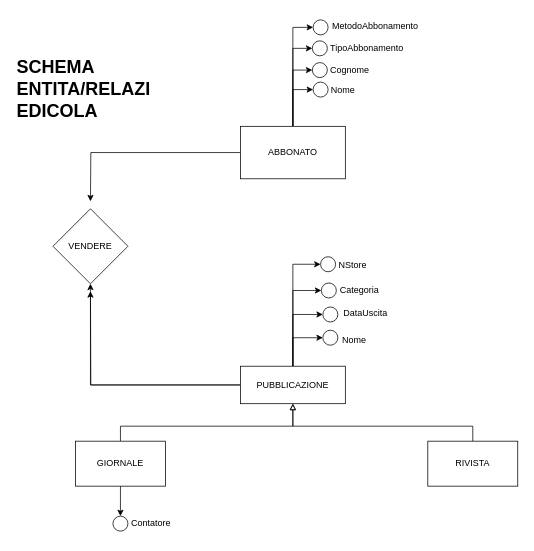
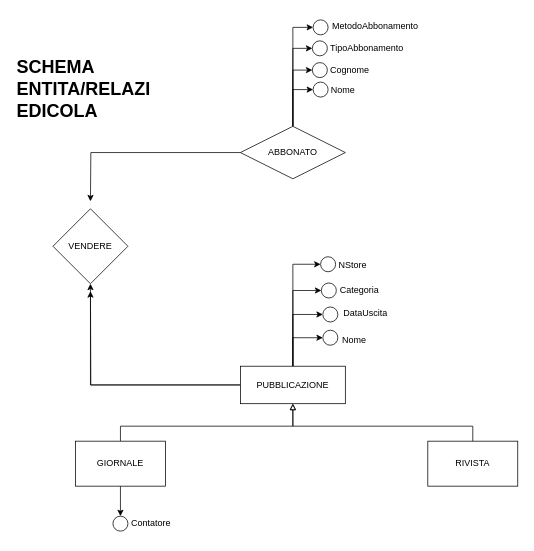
node "ABBONATO": shape rectangle -> diamond
